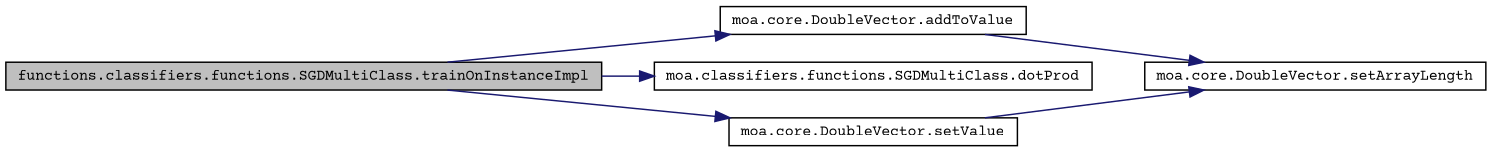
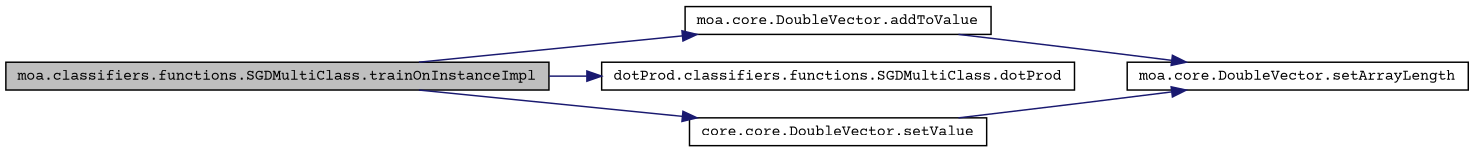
node "functions.classifiers.functions.SGDMultiClass.trainOnInstanceImpl": label "functions.classifiers.functions.SGDMultiClass.trainOnInstanceImpl" -> "moa.classifiers.functions.SGDMultiClass.trainOnInstanceImpl"
node "moa.classifiers.functions.SGDMultiClass.dotProd": label "moa.classifiers.functions.SGDMultiClass.dotProd" -> "dotProd.classifiers.functions.SGDMultiClass.dotProd"
node "moa.core.DoubleVector.setValue": label "moa.core.DoubleVector.setValue" -> "core.core.DoubleVector.setValue"
